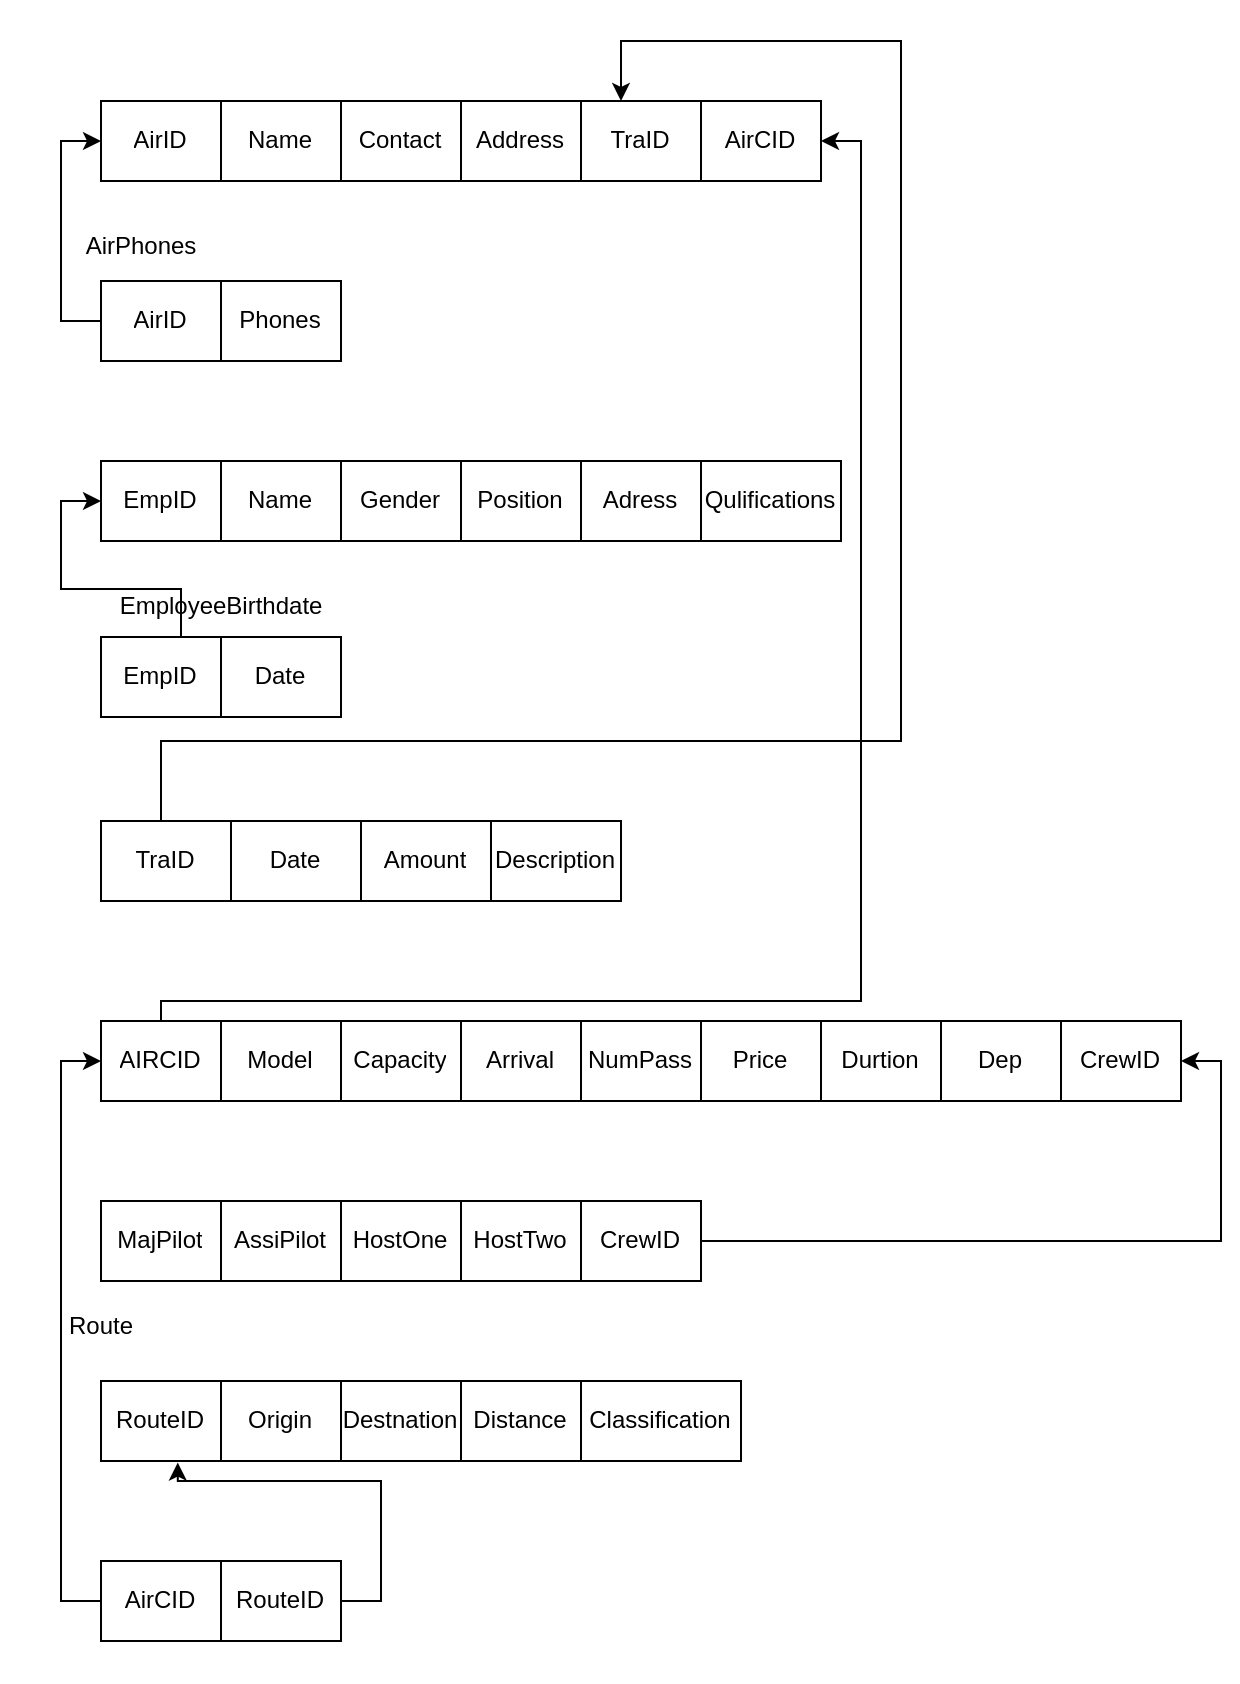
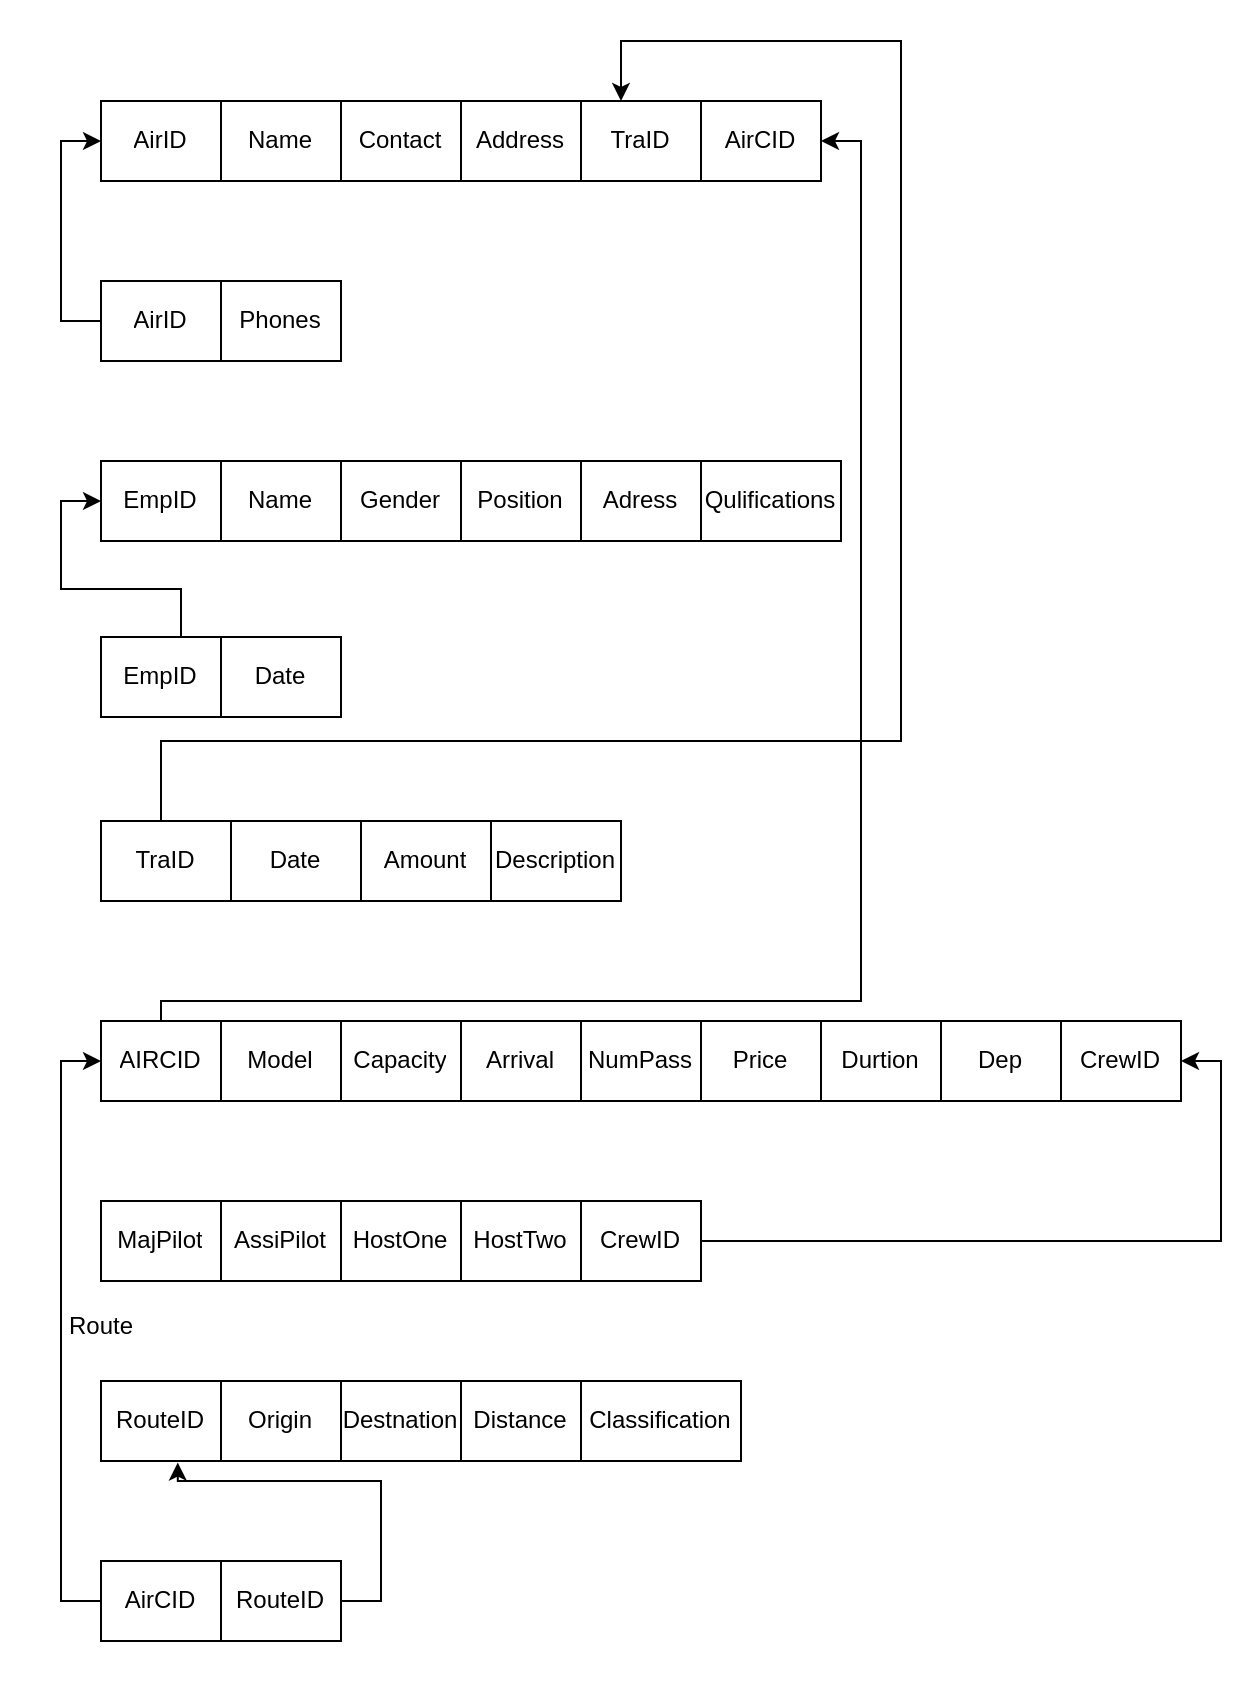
node "AirPhones": removed
node "EmployeeBirthdate": removed
